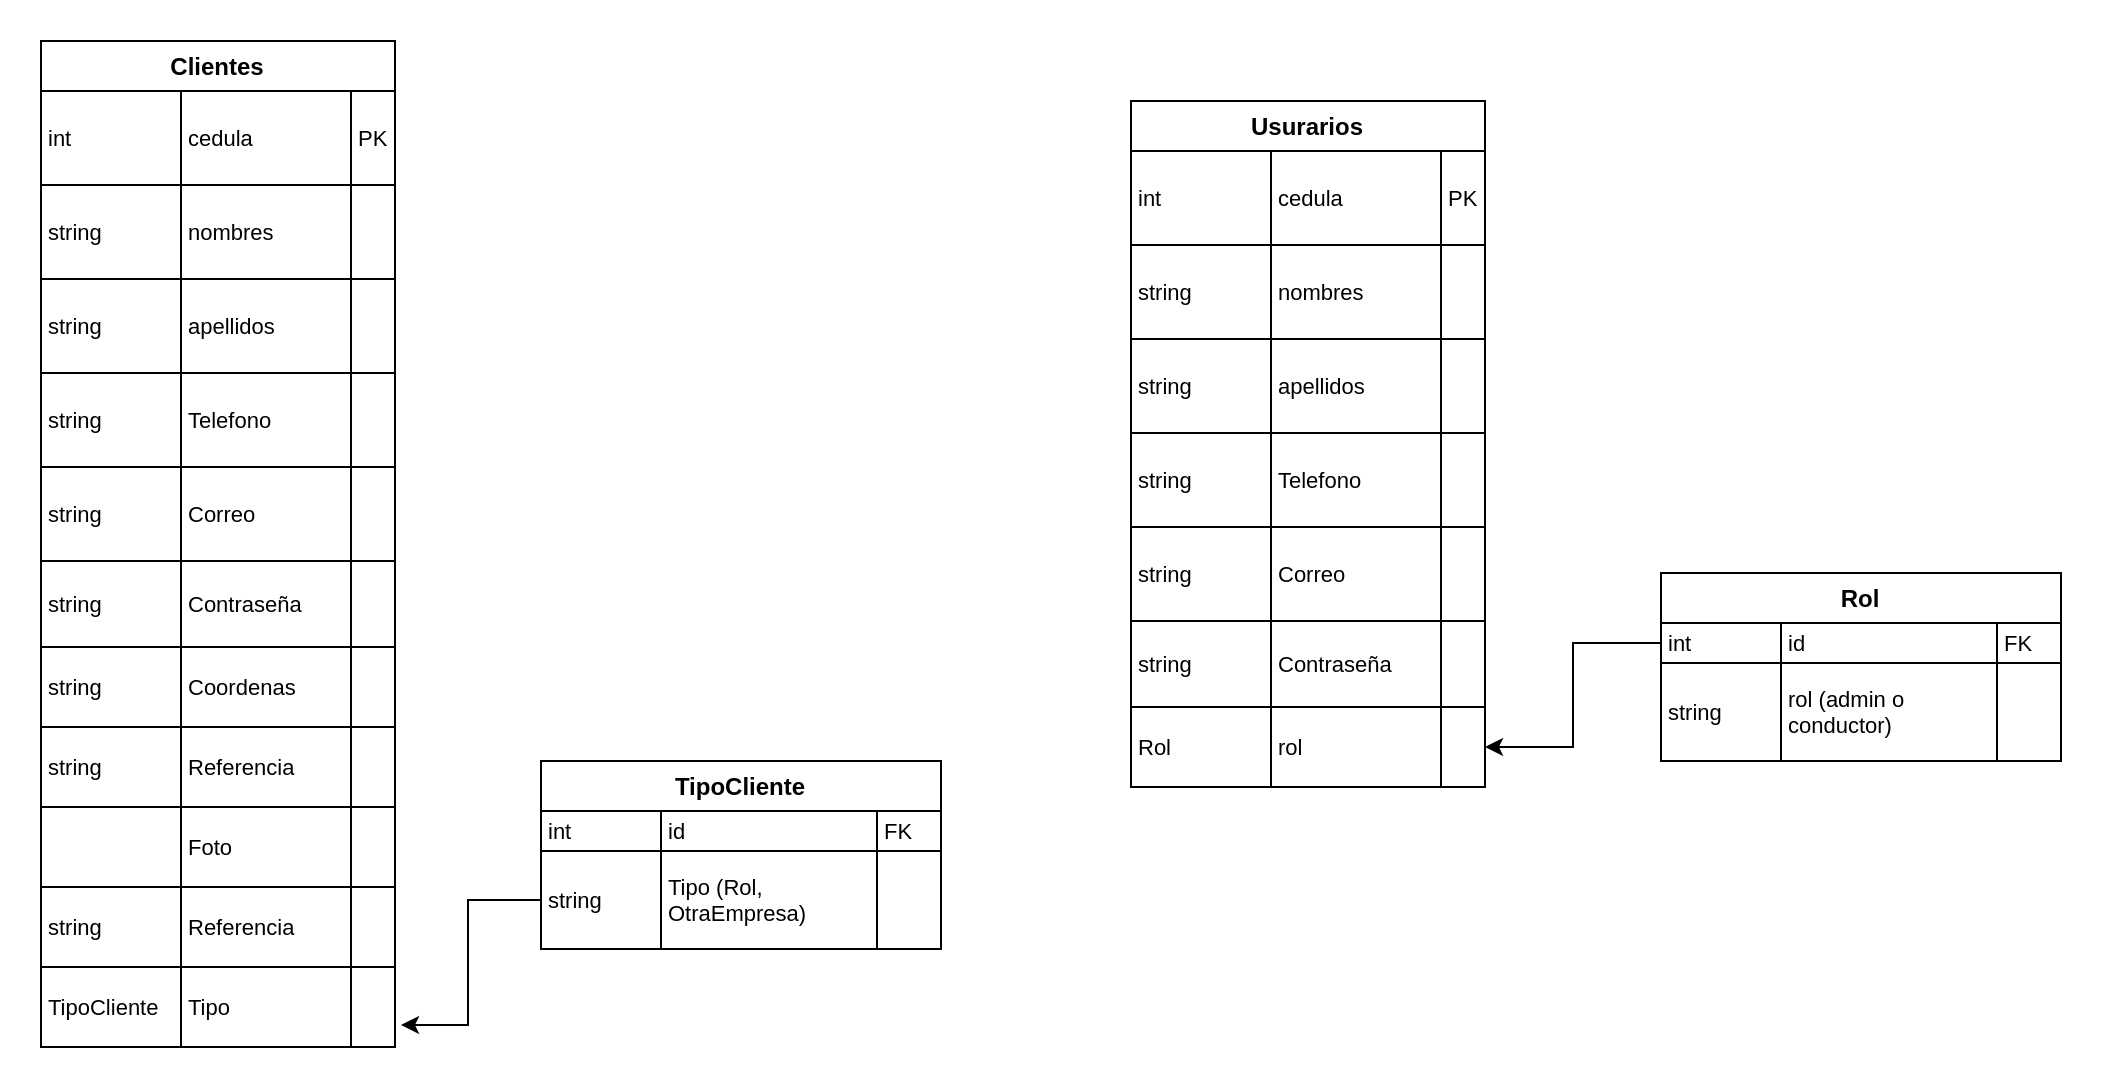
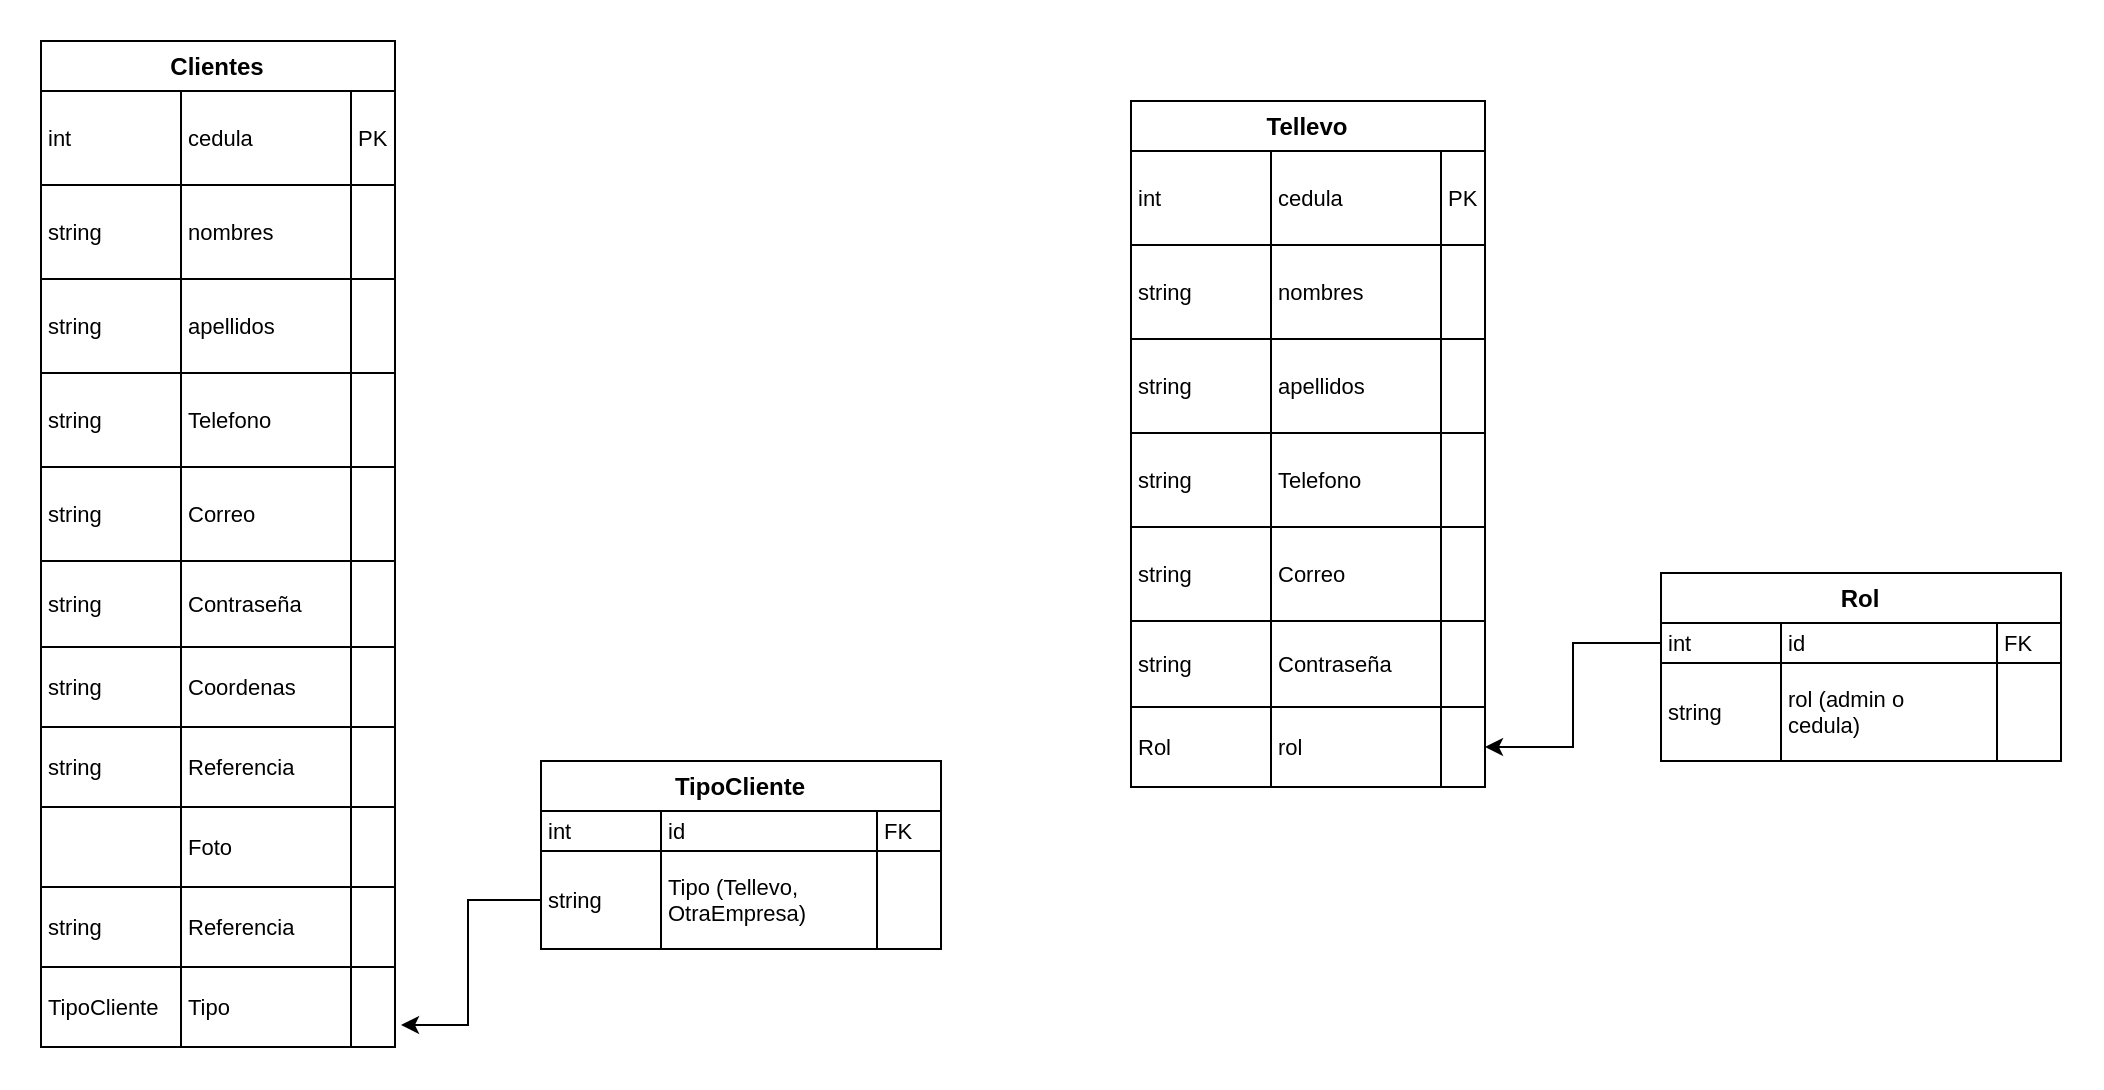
node "Usurarios": label "Usurarios" -> "Tellevo"
node "rol (admin o conductor)": label "rol (admin o conductor)" -> "rol (admin o cedula)"
node "Tipo (Rol, OtraEmpresa)": label "Tipo (Rol, OtraEmpresa)" -> "Tipo (Tellevo, OtraEmpresa)"
